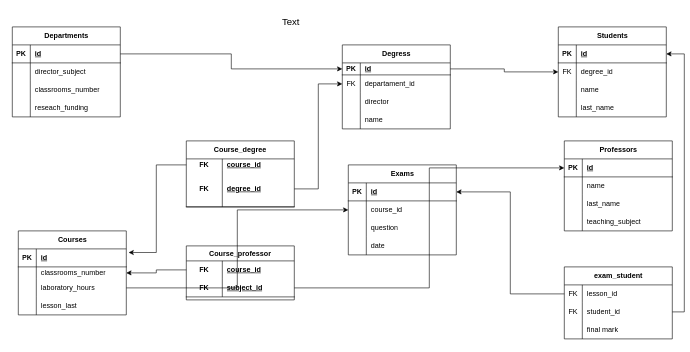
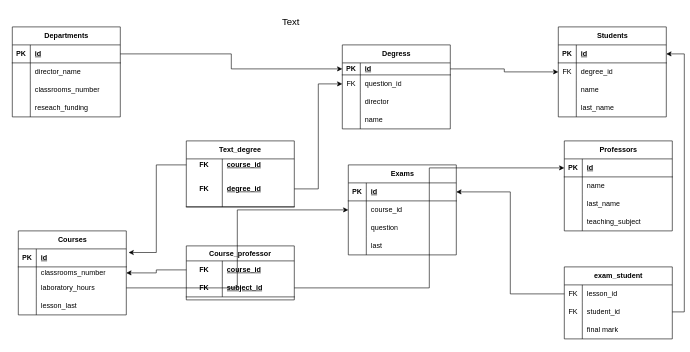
node "director_subject": label "director_subject" -> "director_name"
node "departament_id": label "departament_id" -> "question_id"
node "Course_degree": label "Course_degree" -> "Text_degree"
node "date": label "date" -> "last"
